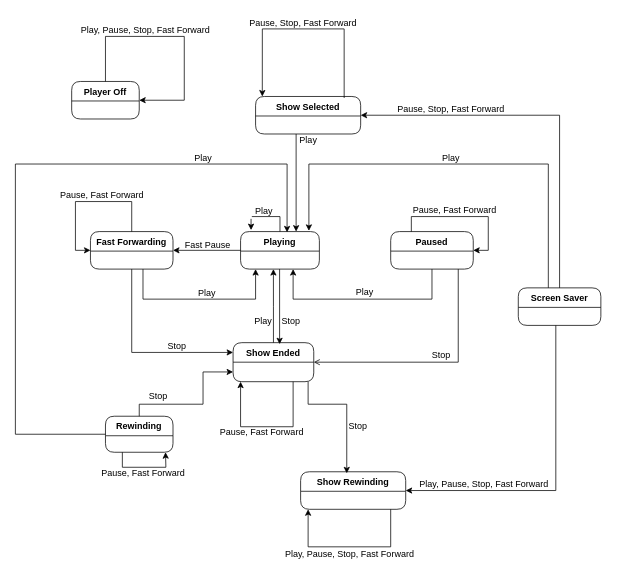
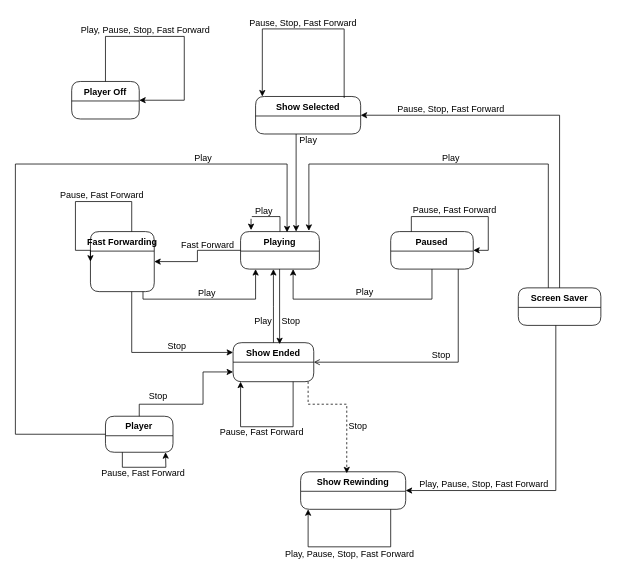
node "Fast Pause": label "Fast Pause" -> "Fast Forward"
node "Fast Forwarding": size 83x38 -> 64x60
edge "Show Ended" -> "Show Rewinding": style solid -> dashed
node "Rewinding": label "Rewinding" -> "Player"
